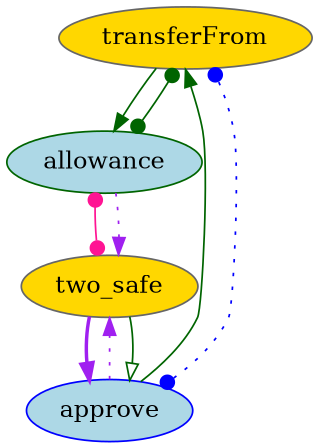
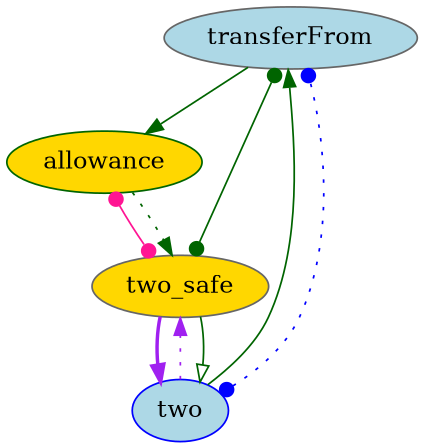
node "transferFrom": fillcolor gold -> lightblue
edge "transferFrom" -- "allowance": now "transferFrom" -- "two_safe"
node "allowance": fillcolor lightblue -> gold
edge "allowance" -> "two_safe": color purple -> darkgreen
node "approve": label "approve" -> "two"
